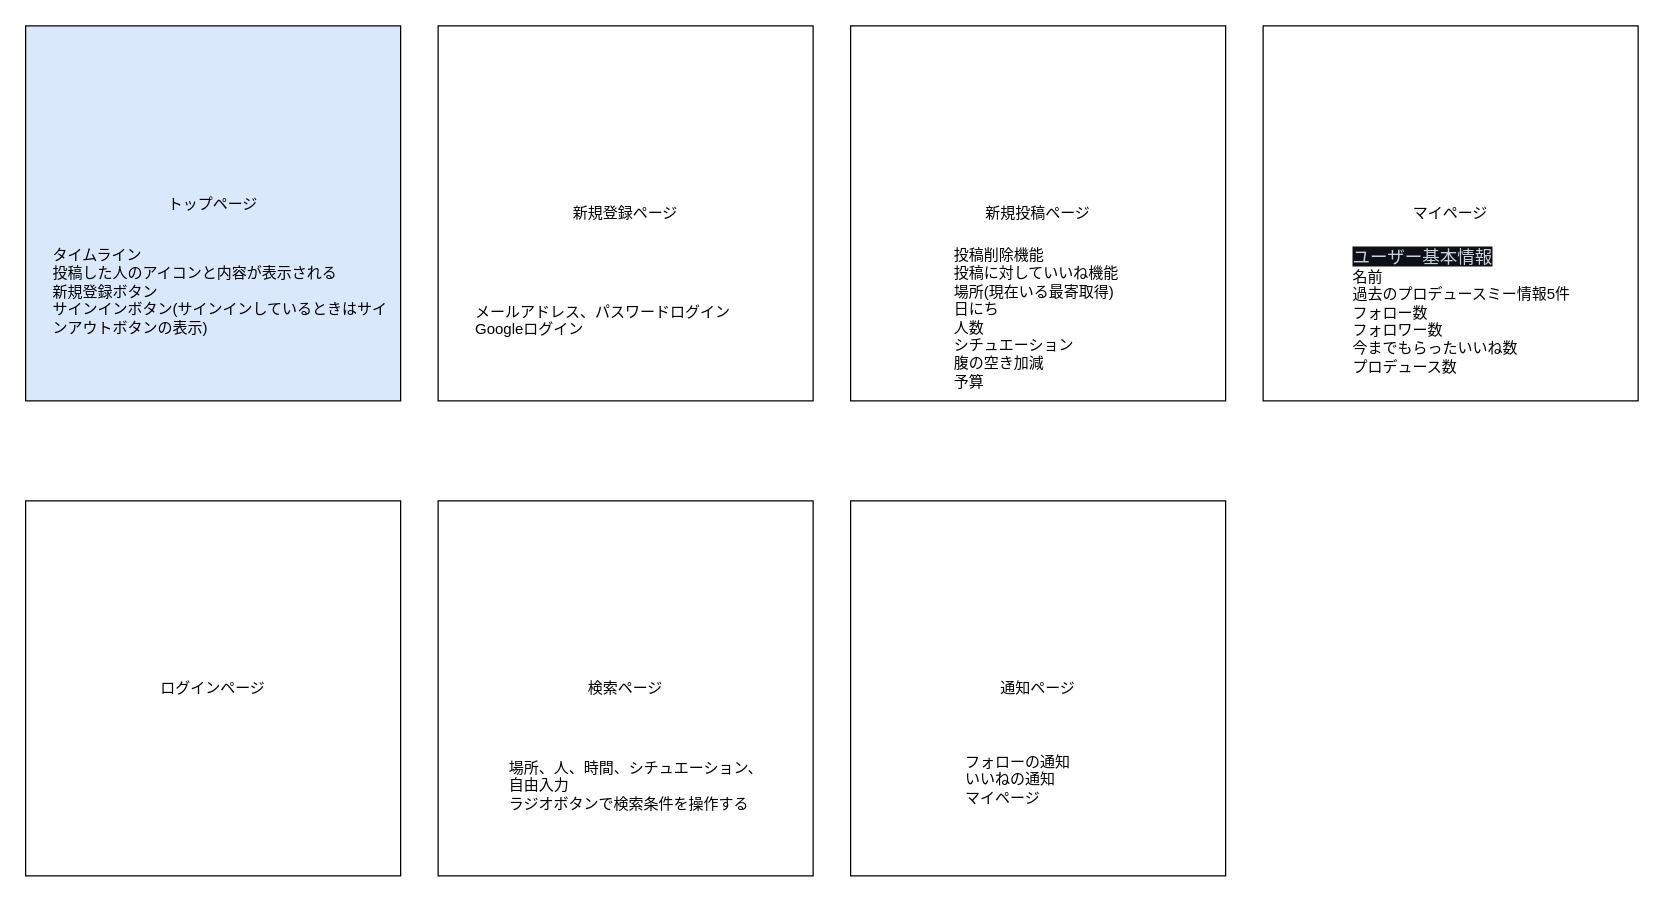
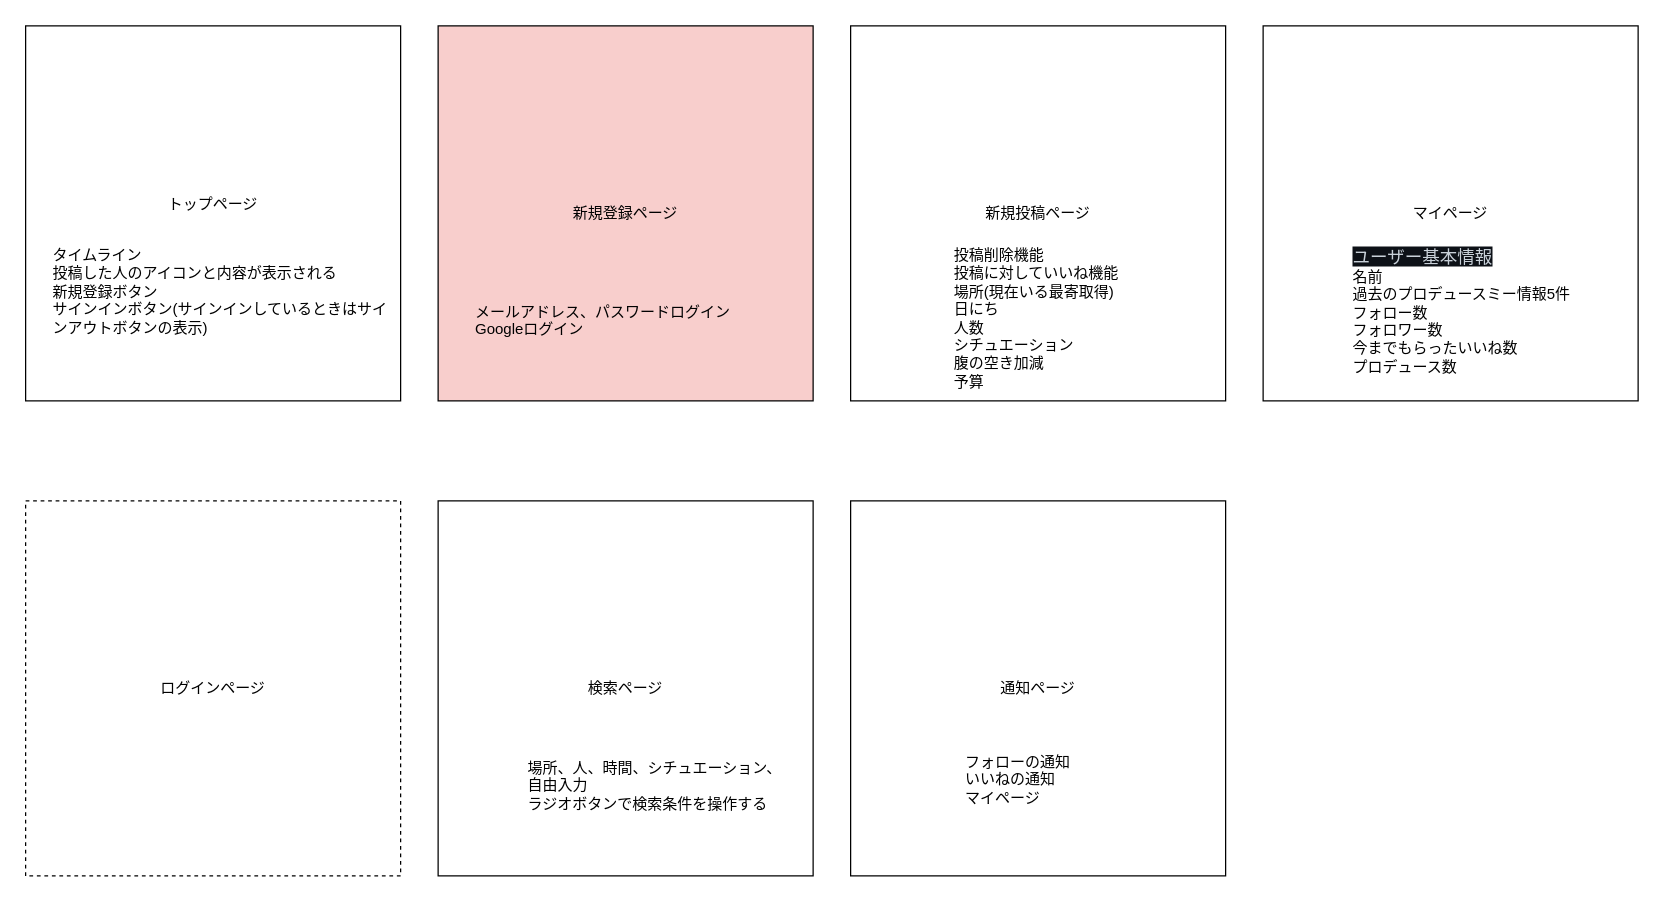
node "トップページ": fillcolor #dae8fc -> #ffffff
node "新規登録ページ": fillcolor #ffffff -> #f8cecc
node "ログインページ": style solid -> dashed
node "場所、人、時間、シチュエーション、 自由入力 ラジオボタンで検索条件を操作する": moved (638, 782) -> (657, 782)
